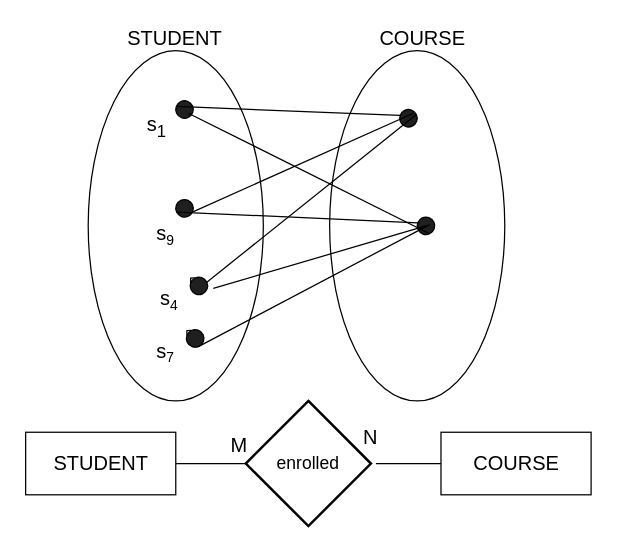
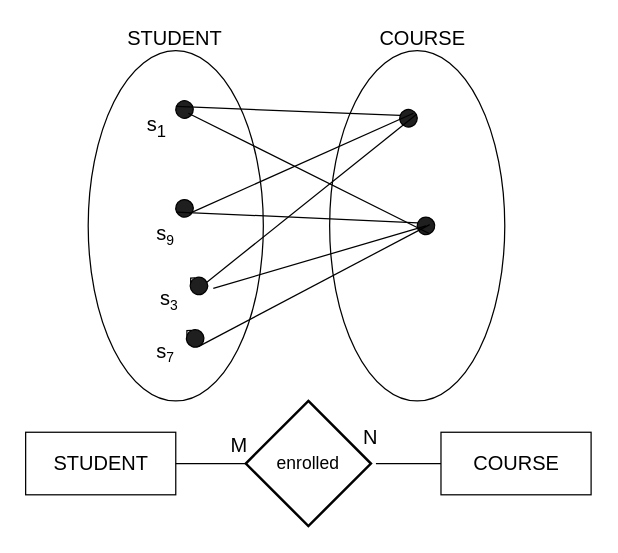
node "s4": label "s4" -> "s3"
